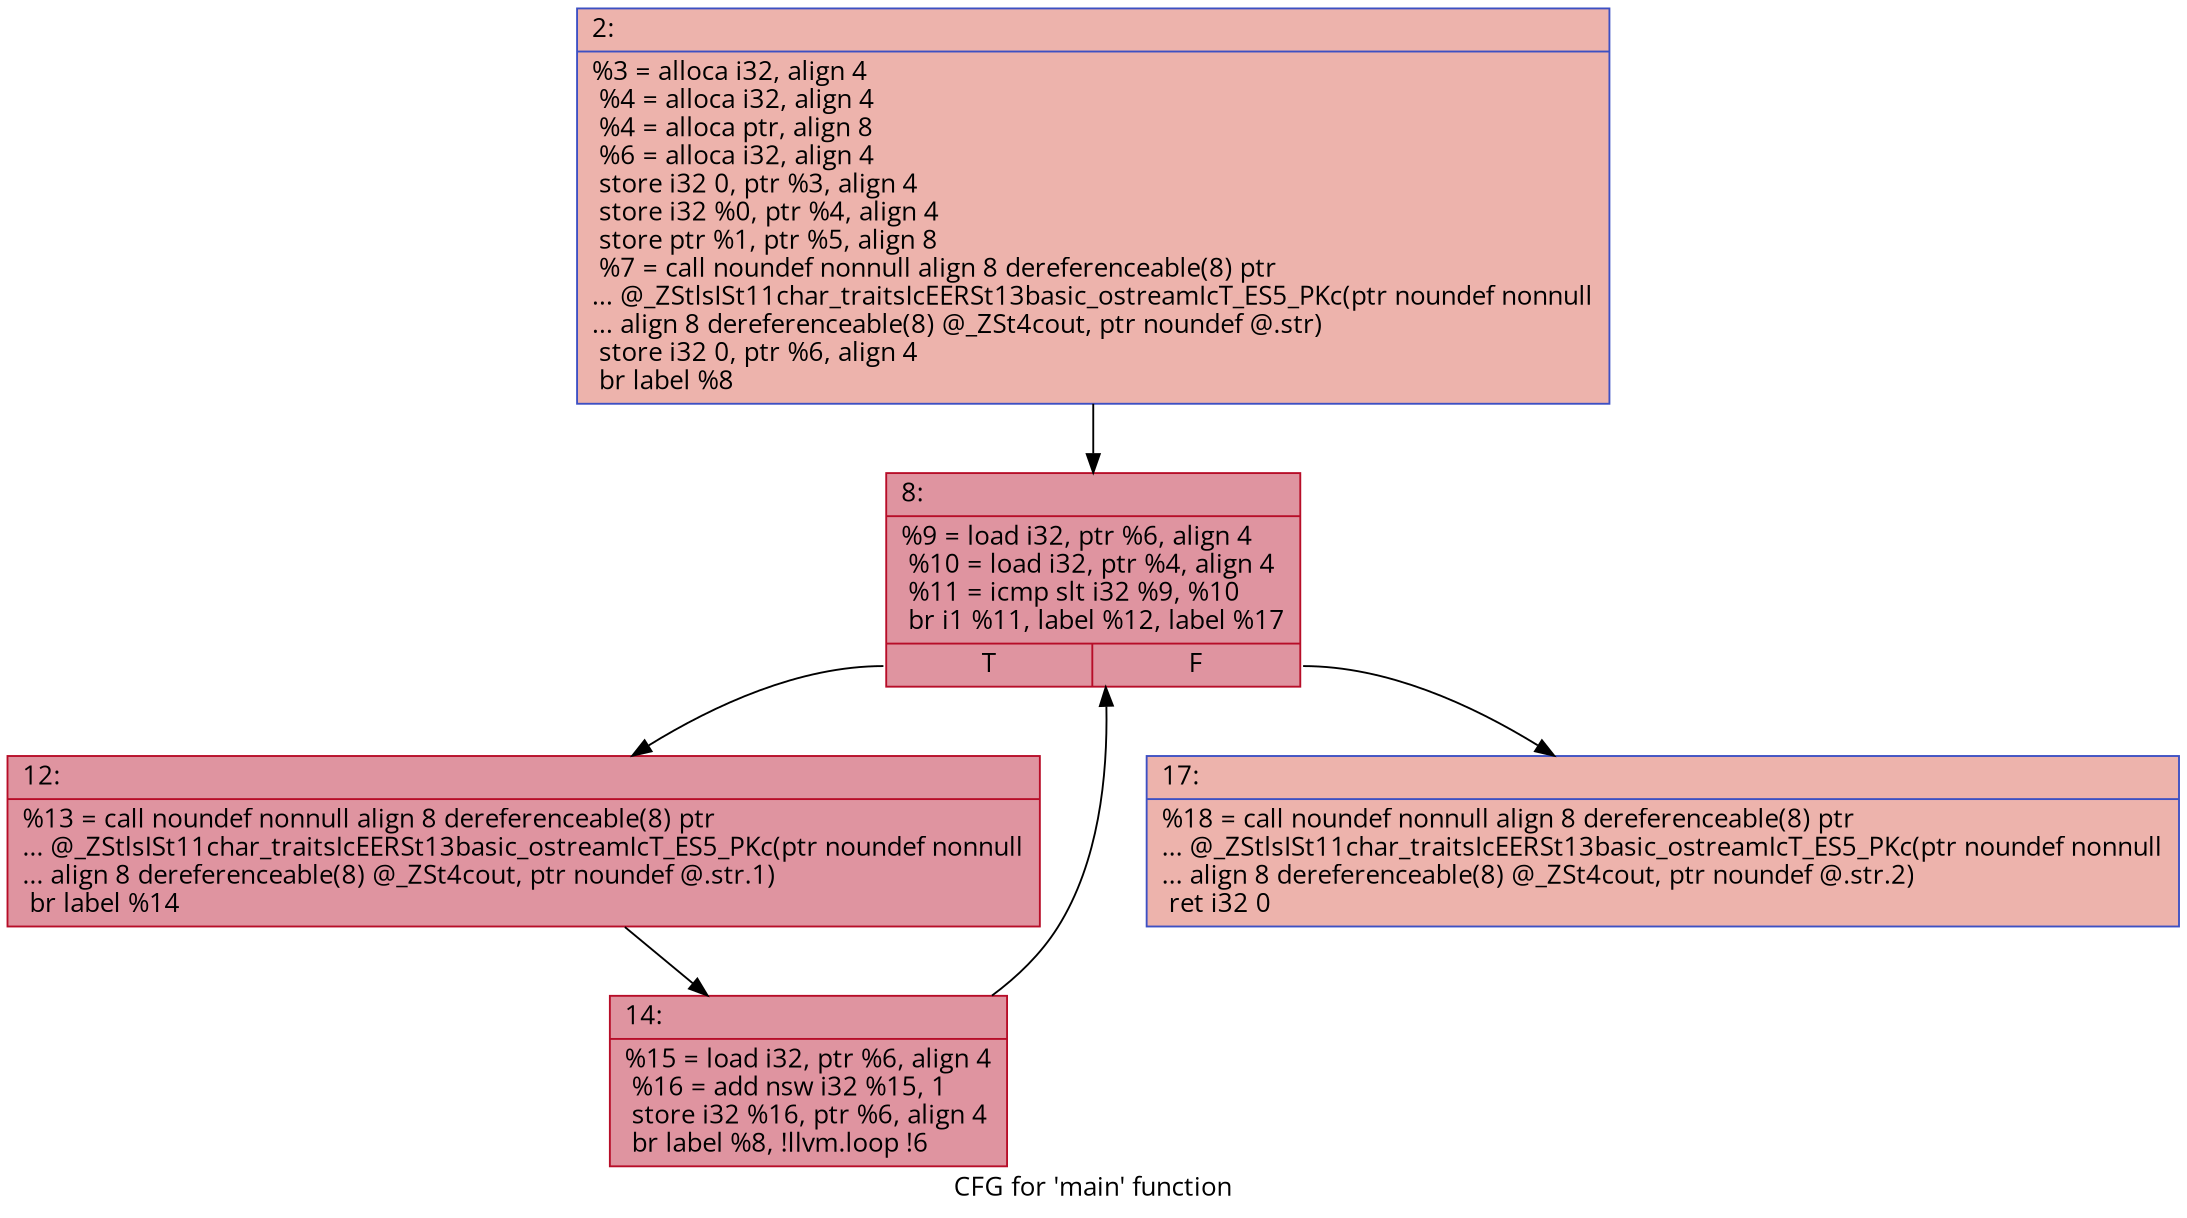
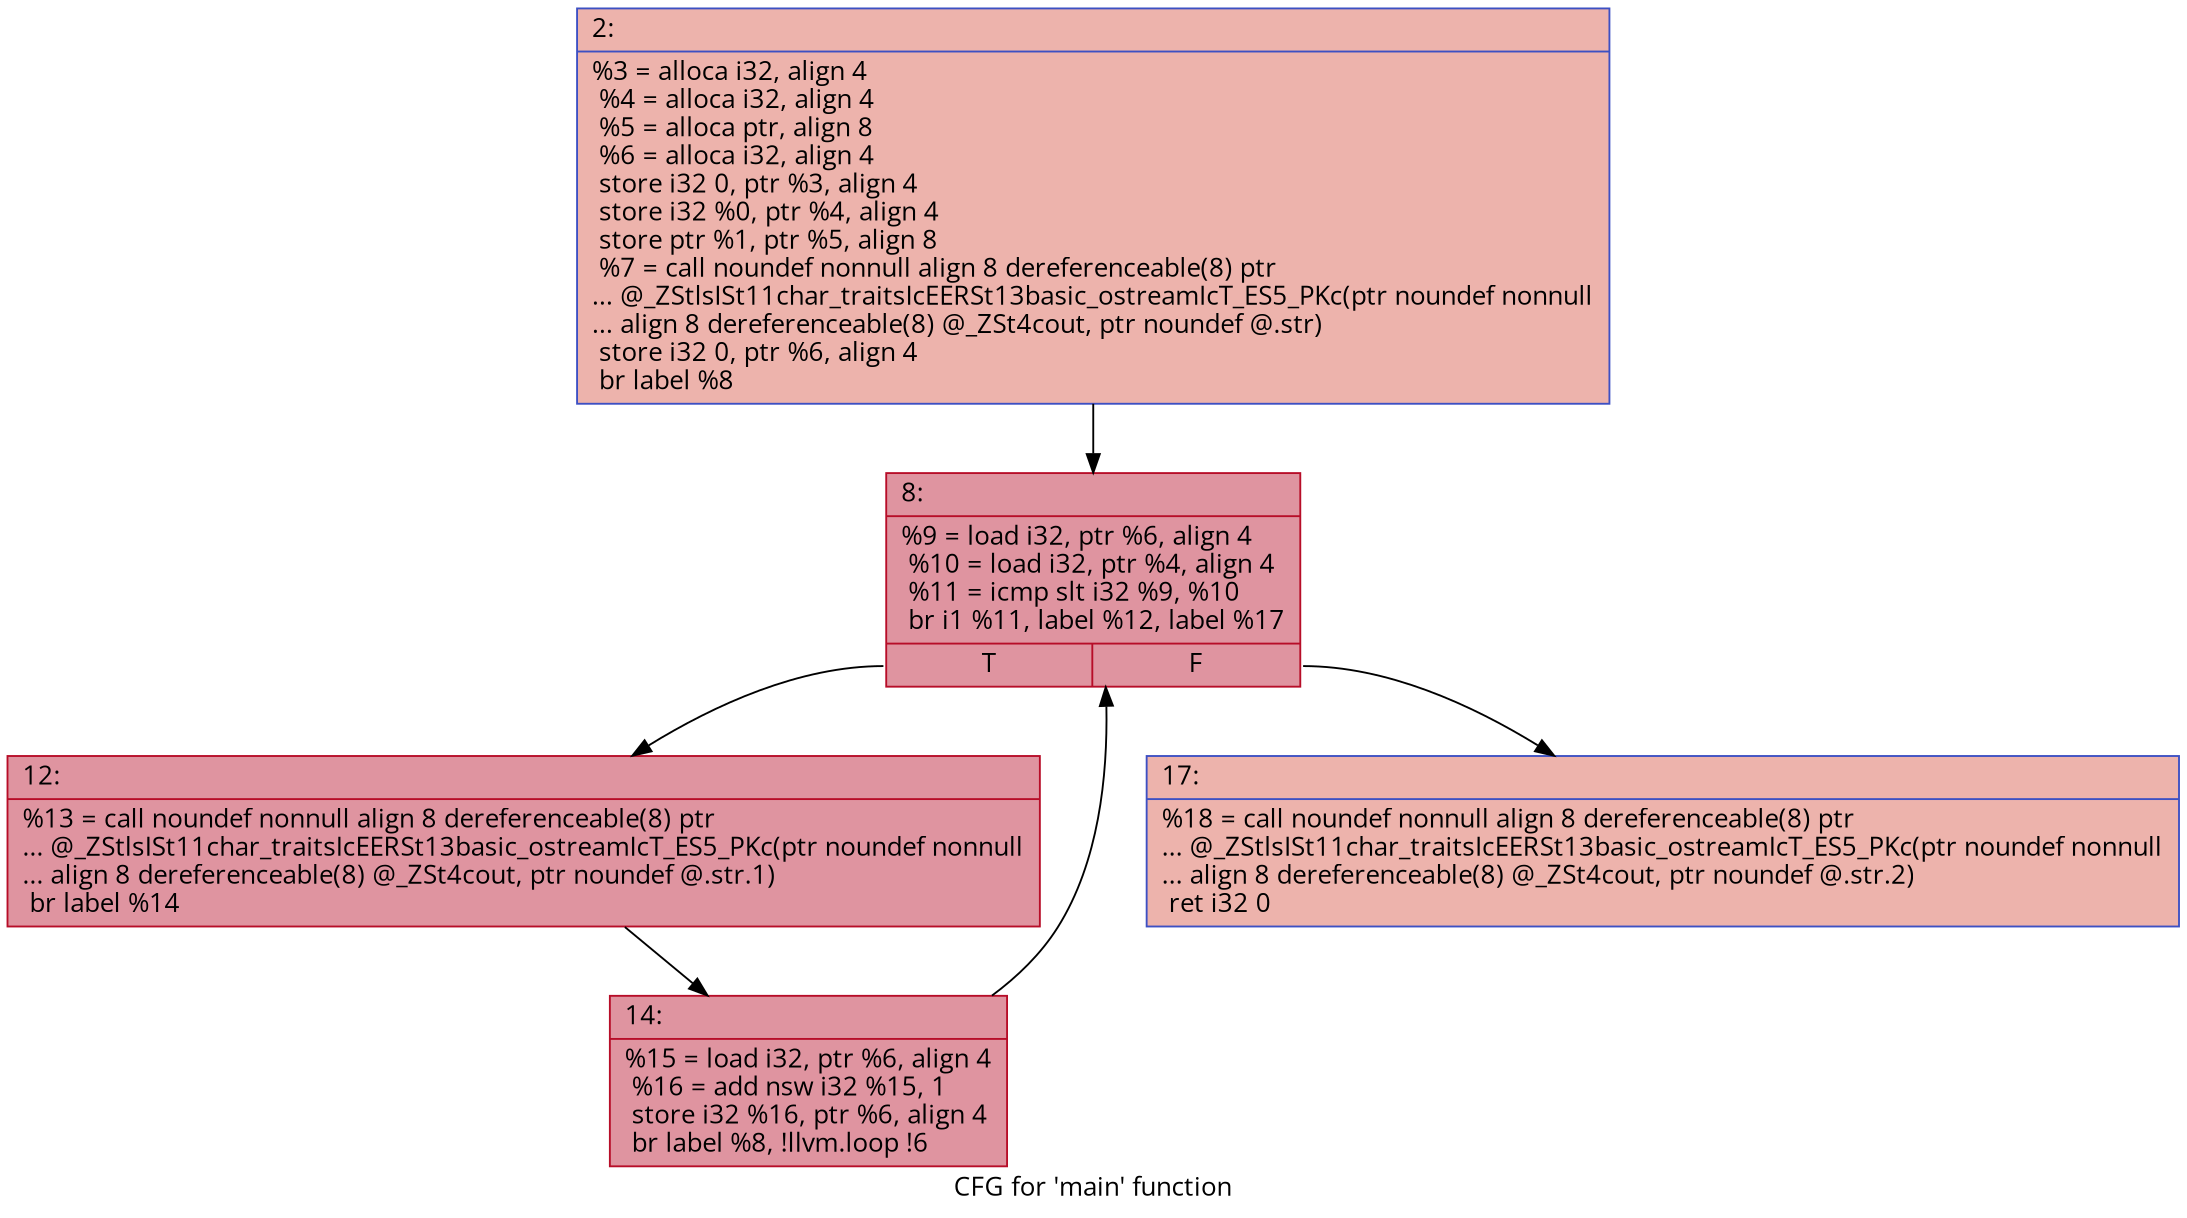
node "2:": text "%4 = alloca ptr, align 8" -> "%5 = alloca ptr, align 8"
